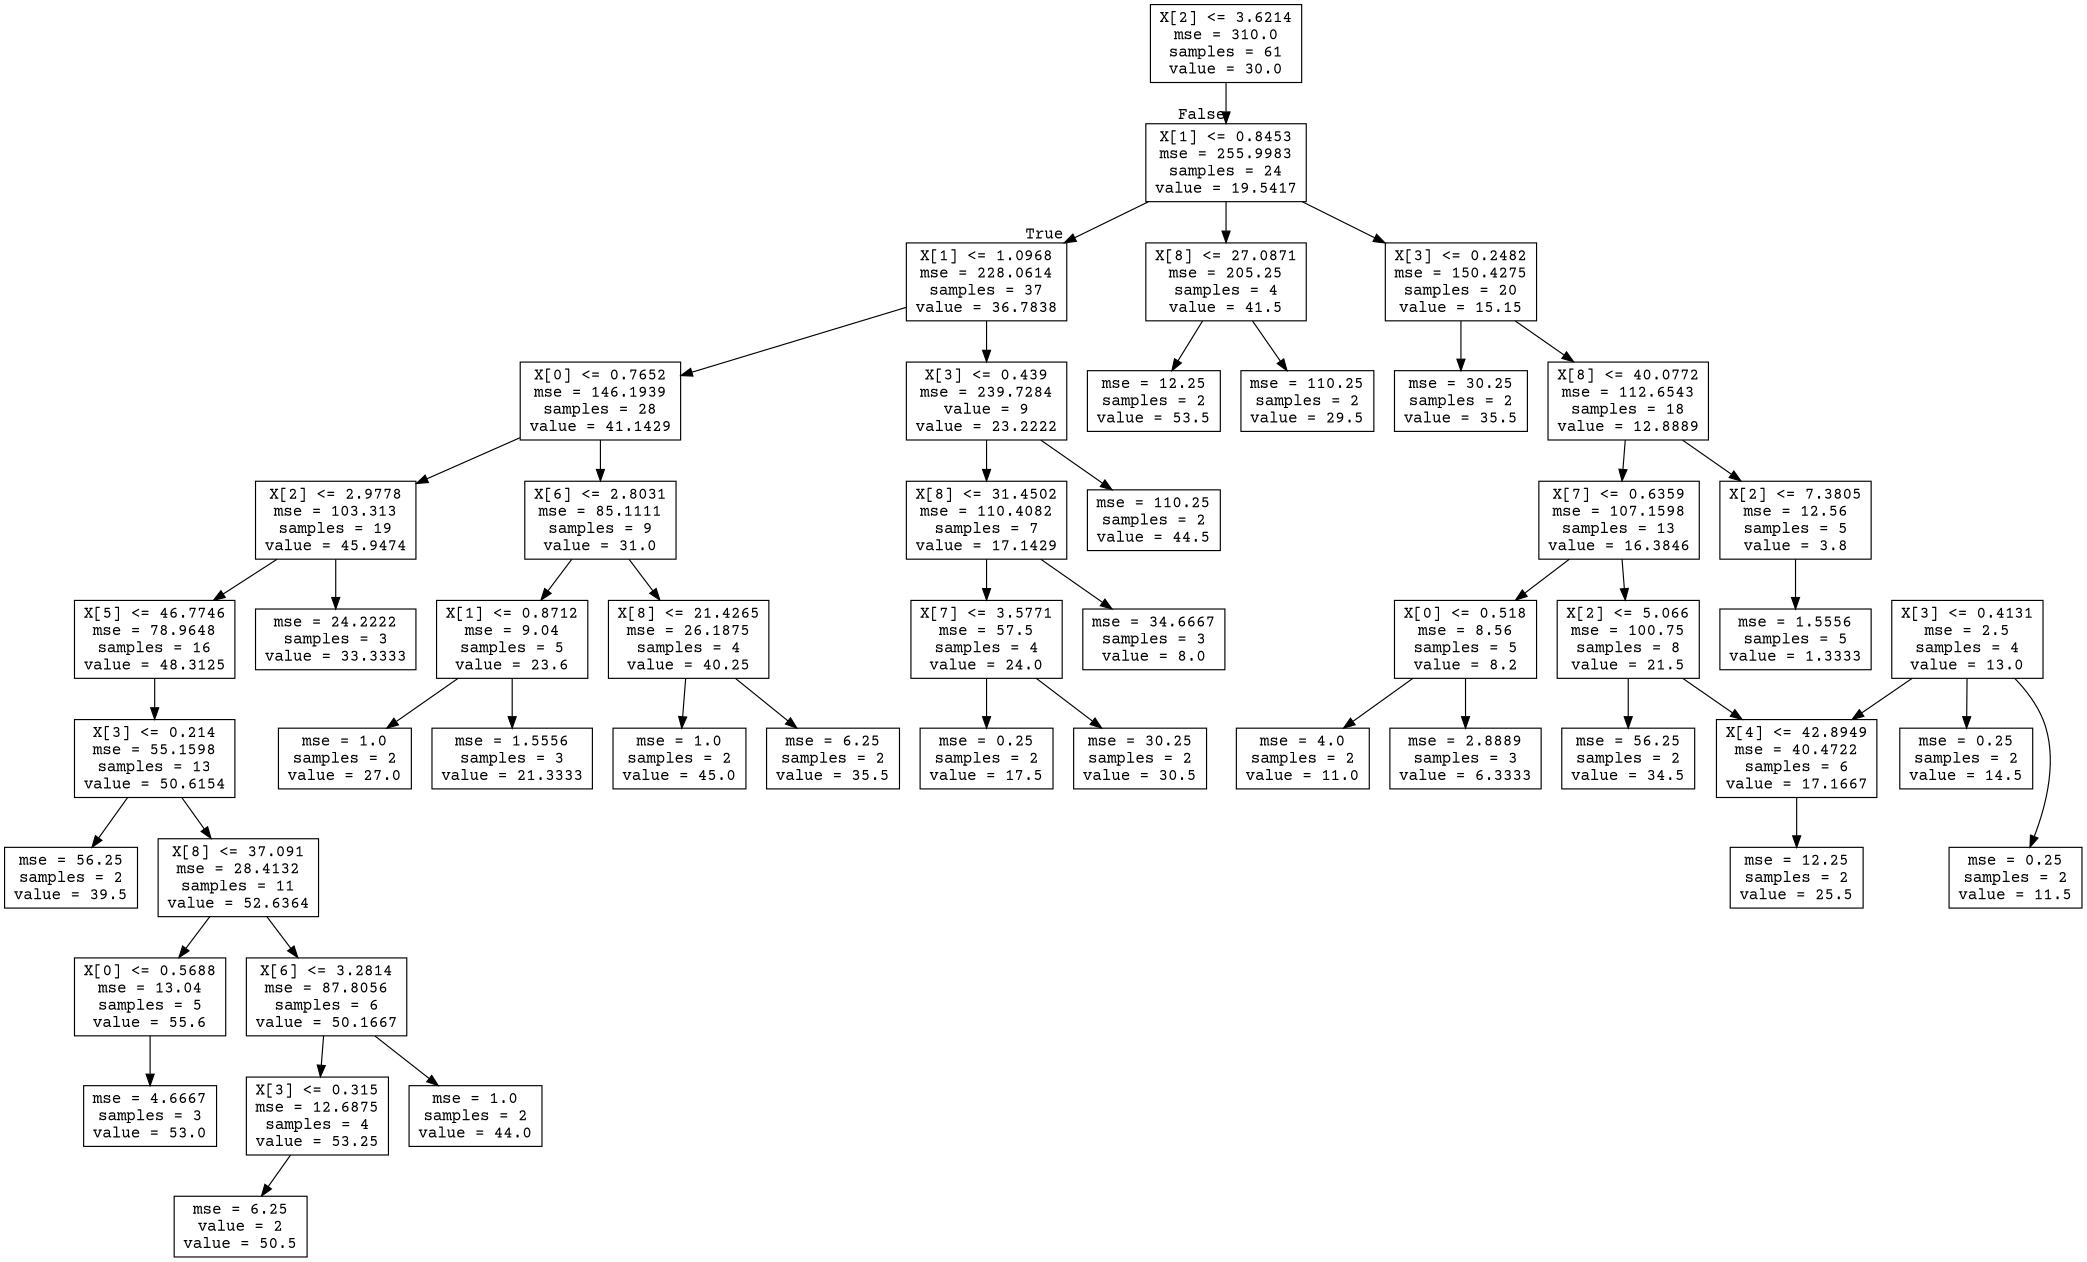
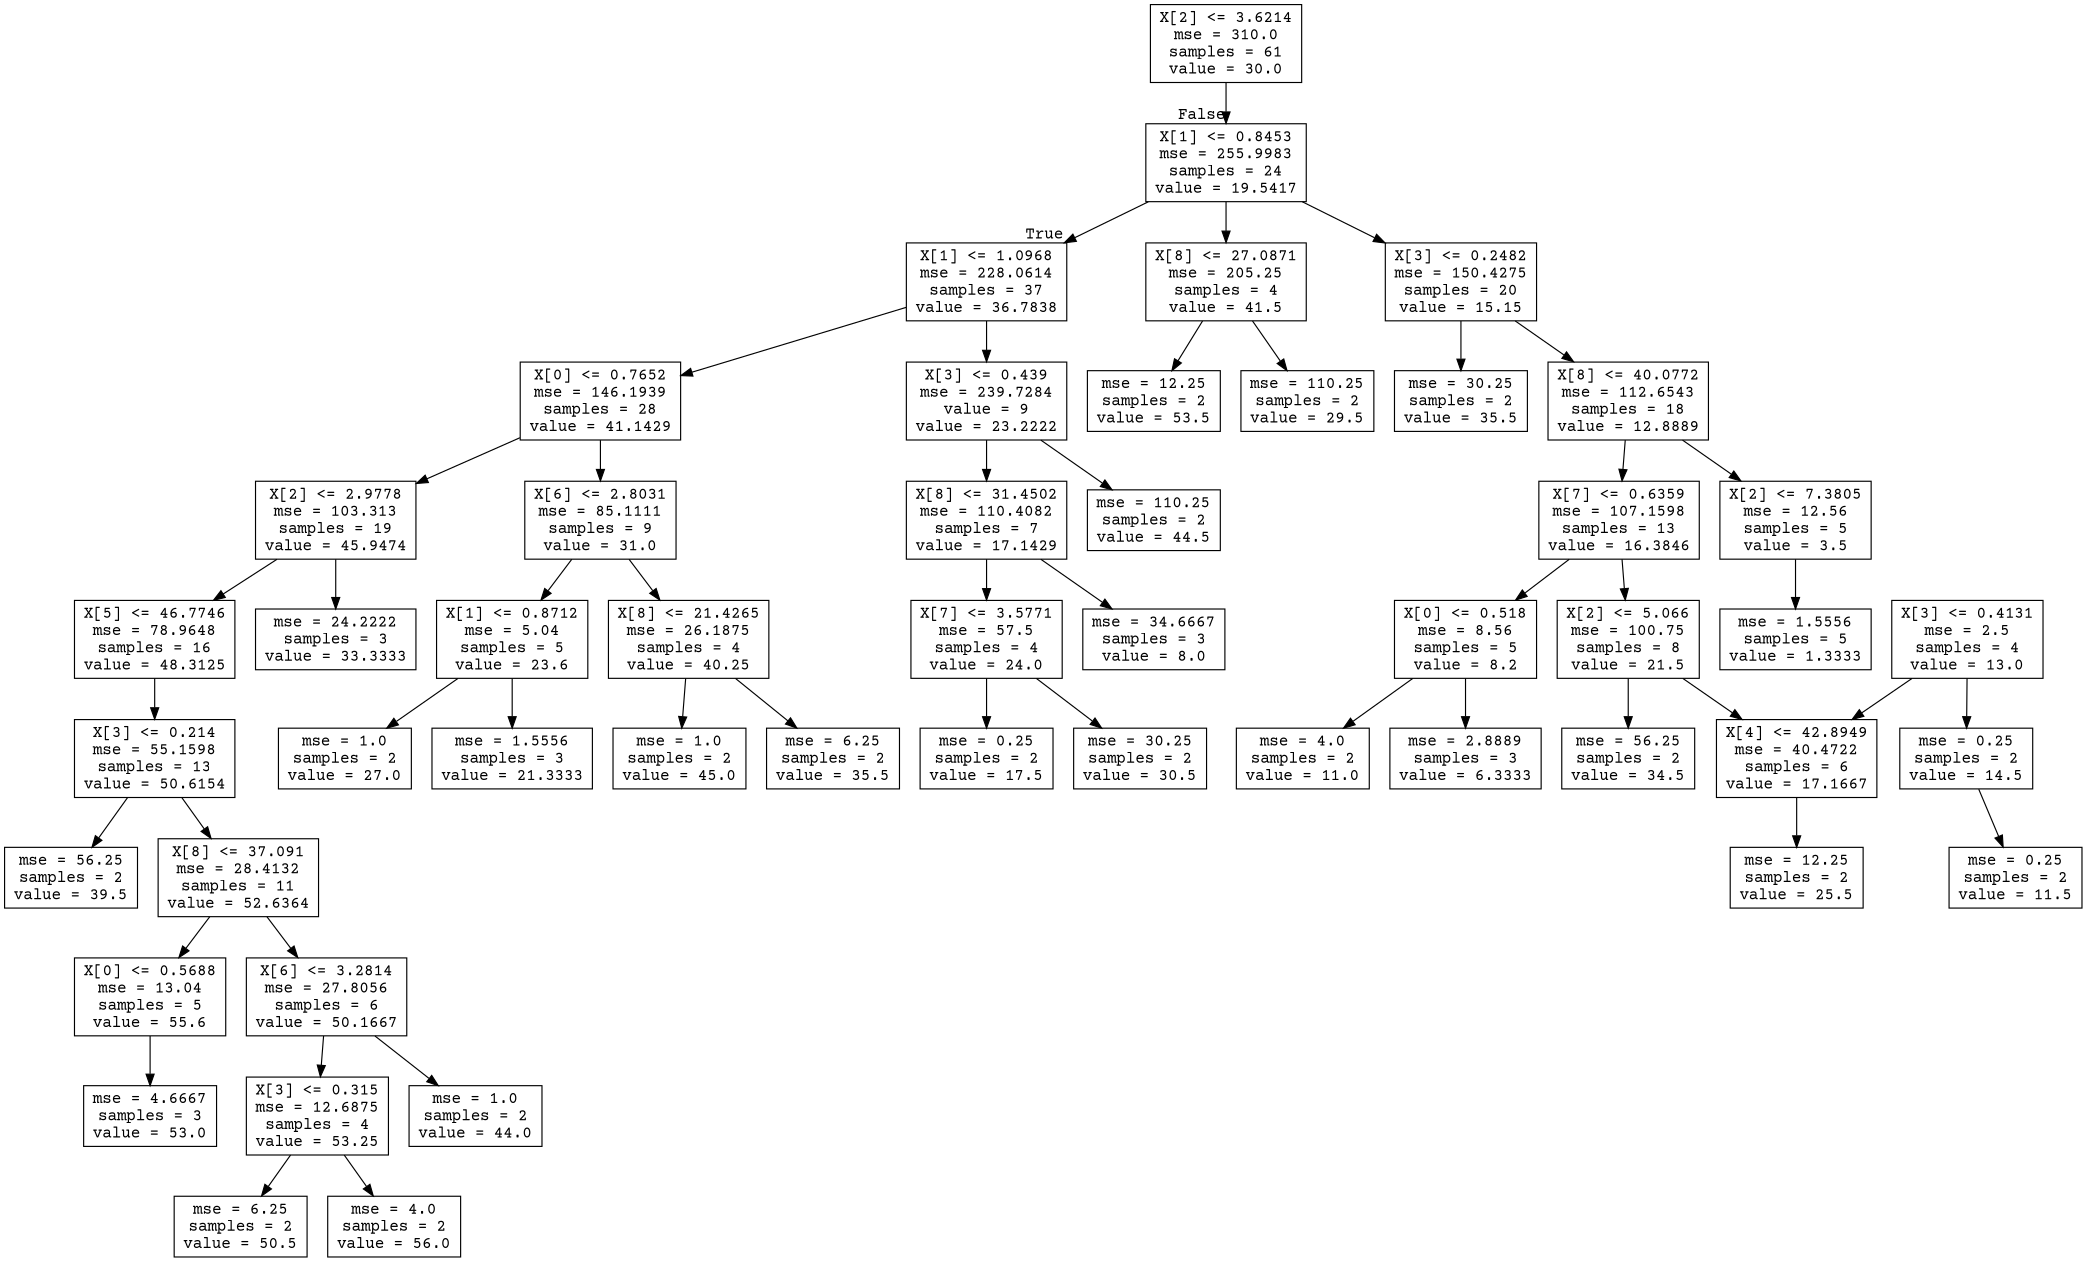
node "X[2] <= 7.3805 mse = 12.56 samples = 5 value = 3.8": label "X[2] <= 7.3805 mse = 12.56 samples = 5 value = 3.8" -> "X[2] <= 7.3805 mse = 12.56 samples = 5 value = 3.5"
node "X[1] <= 0.8712 mse = 9.04 samples = 5 value = 23.6": label "X[1] <= 0.8712 mse = 9.04 samples = 5 value = 23.6" -> "X[1] <= 0.8712 mse = 5.04 samples = 5 value = 23.6"
edge "X[3] <= 0.4131 mse = 2.5 samples = 4 value = 13.0" -> "mse = 0.25 samples = 2 value = 11.5": now "mse = 0.25 samples = 2 value = 14.5" -> "mse = 0.25 samples = 2 value = 11.5"
node "X[6] <= 3.2814 mse = 87.8056 samples = 6 value = 50.1667": label "X[6] <= 3.2814 mse = 87.8056 samples = 6 value = 50.1667" -> "X[6] <= 3.2814 mse = 27.8056 samples = 6 value = 50.1667"
node "mse = 6.25 value = 2 value = 50.5": label "mse = 6.25 value = 2 value = 50.5" -> "mse = 6.25 samples = 2 value = 50.5"
node "mse = 4.0 samples = 2 value = 56.0": added
